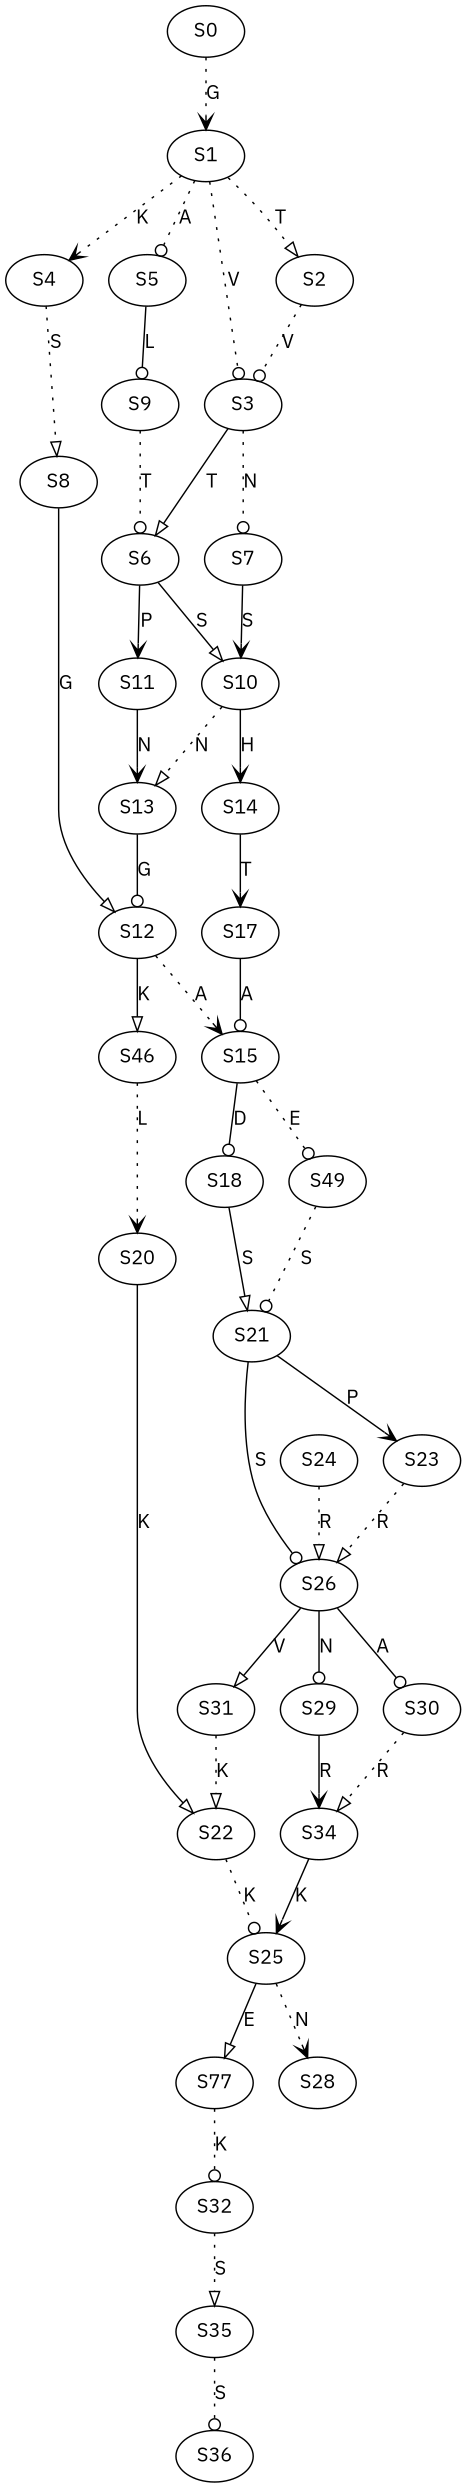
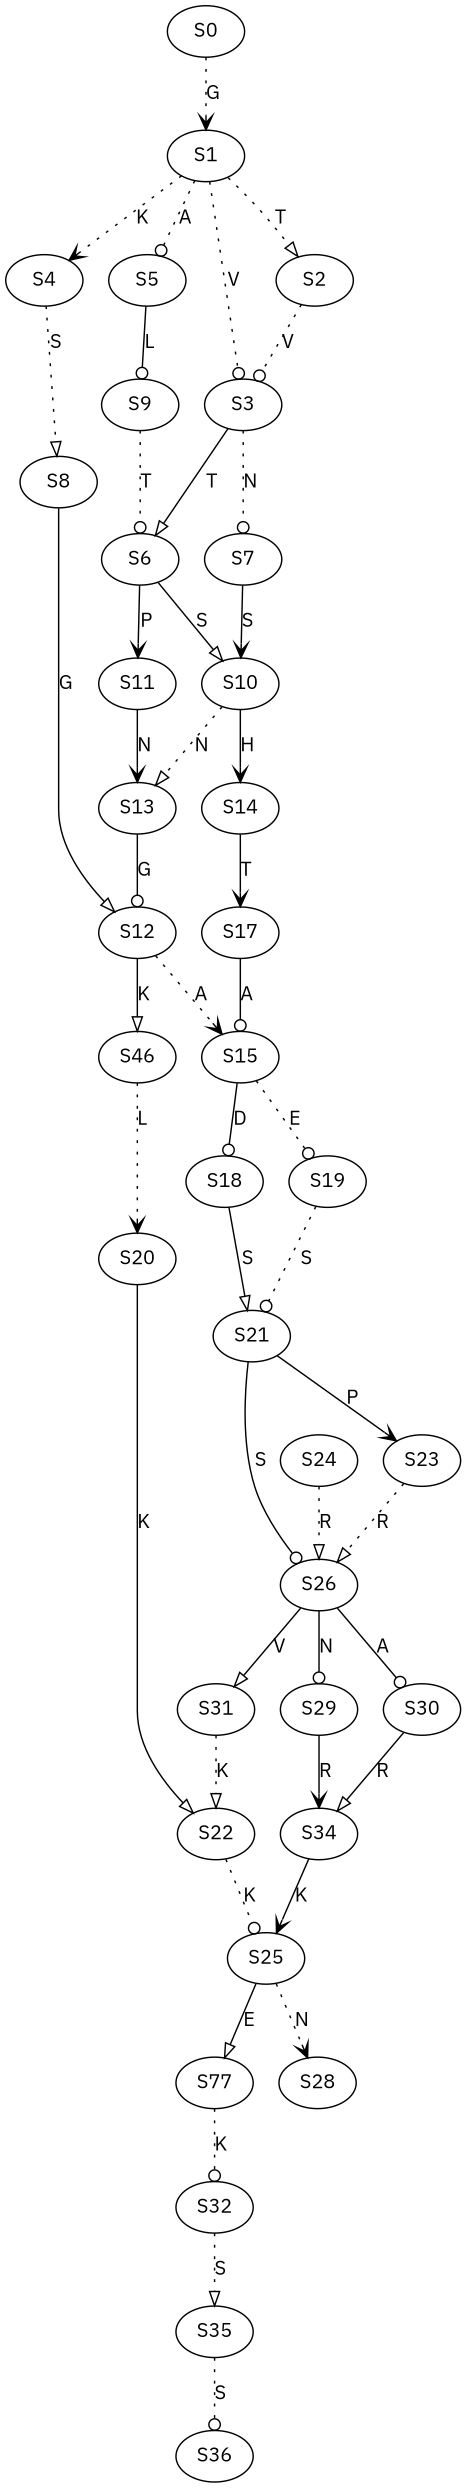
node "S49": label "S49" -> "S19"
edge "S30" -> "S34": style dotted -> solid
